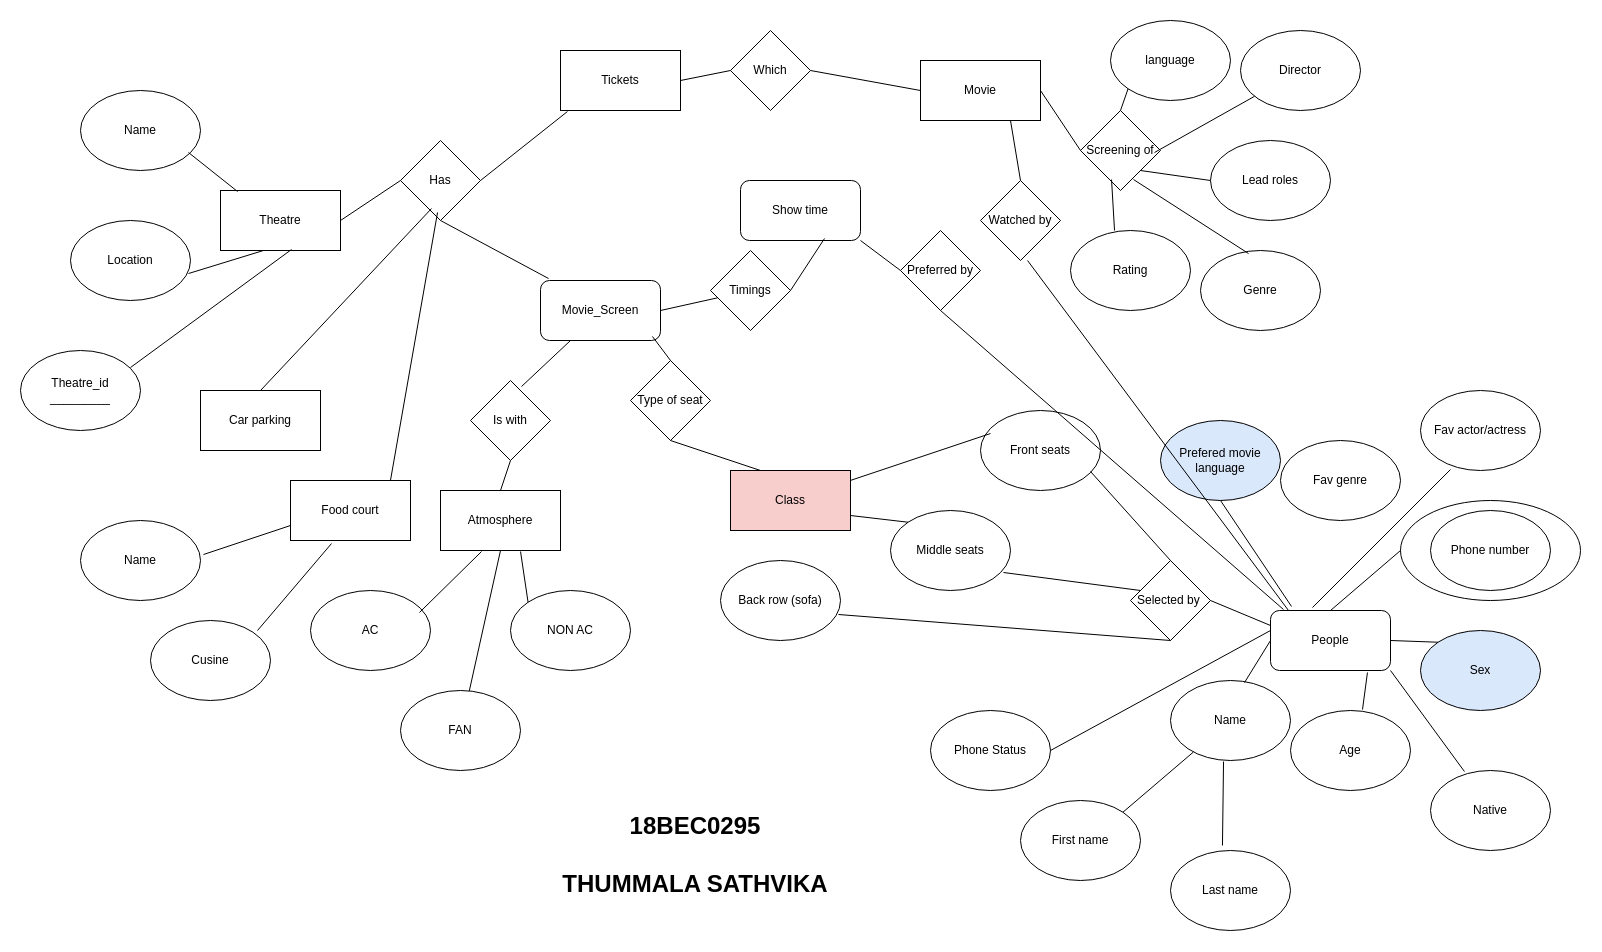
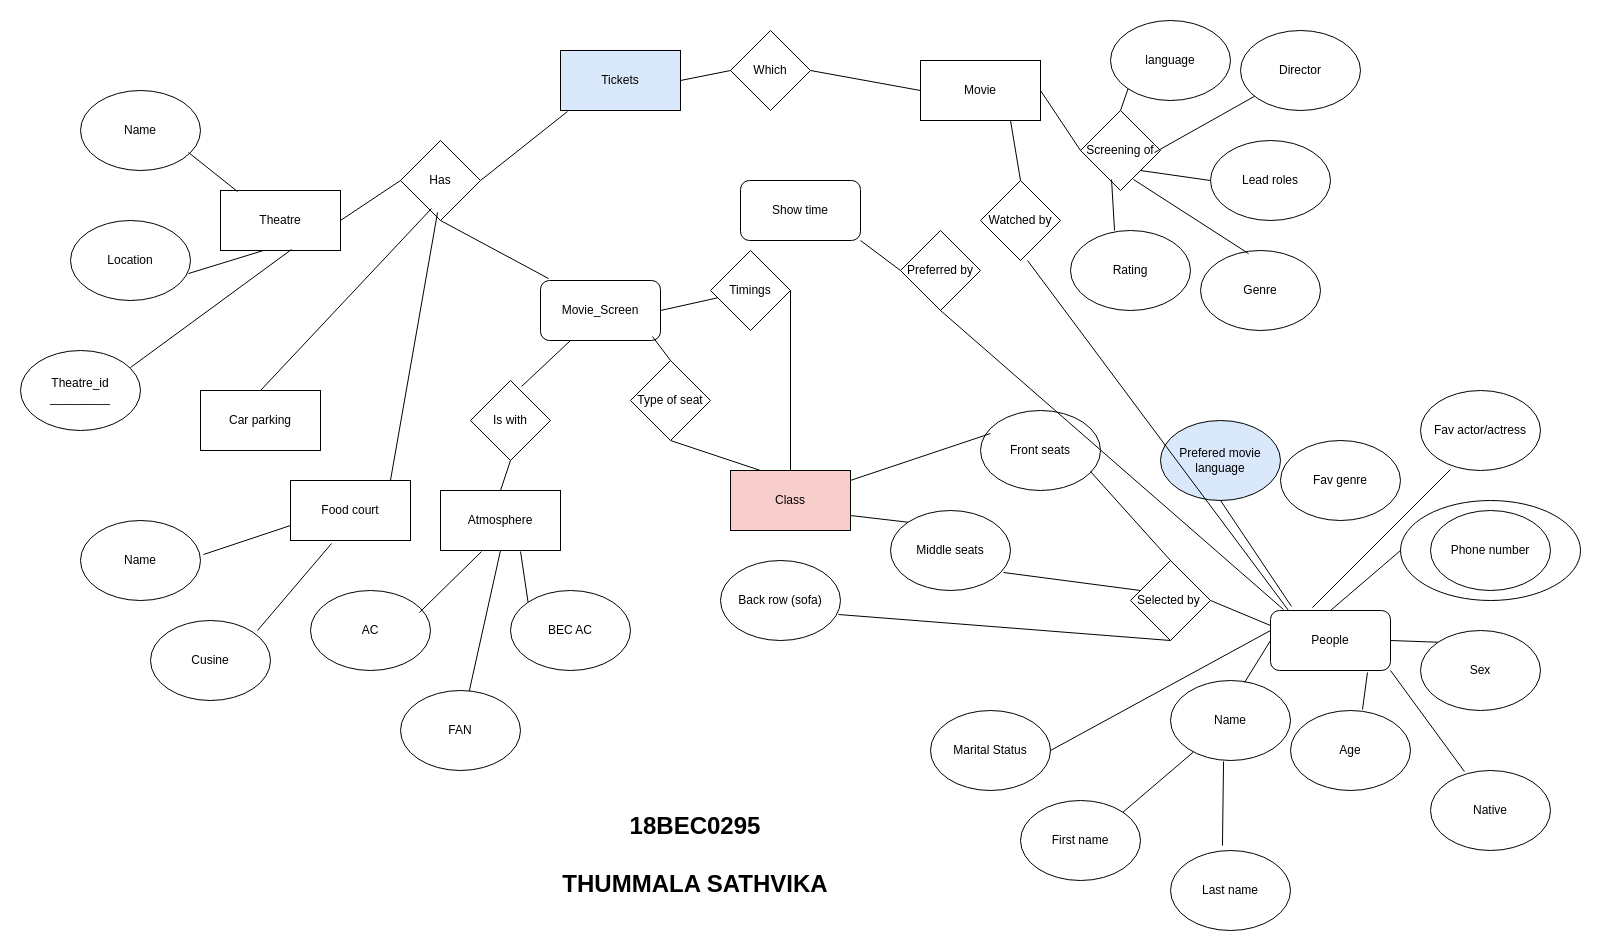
node "Tickets": fillcolor #ffffff -> #dae8fc
edge "Show time" -- "Timings": now "Class" -- "Timings"
node "NON AC": label "NON AC" -> "BEC AC"
node "Sex": fillcolor #dae8fc -> #ffffff
node "Phone Status": label "Phone Status" -> "Marital Status"
